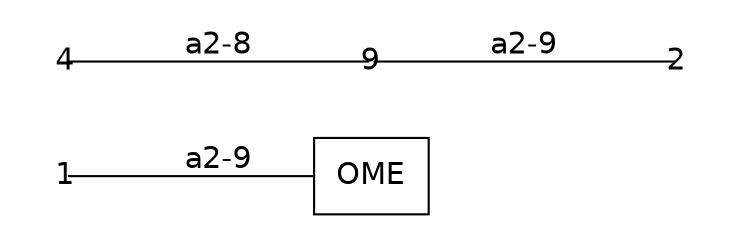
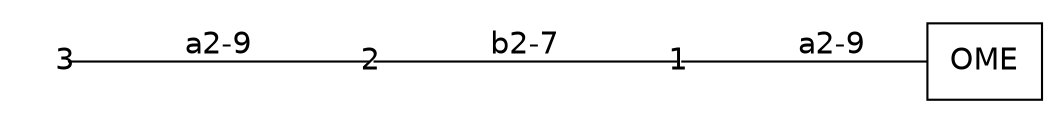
node "4": removed
node "9": label "9" -> "3"
edge "2" -- "1": added, label "b2-7"
